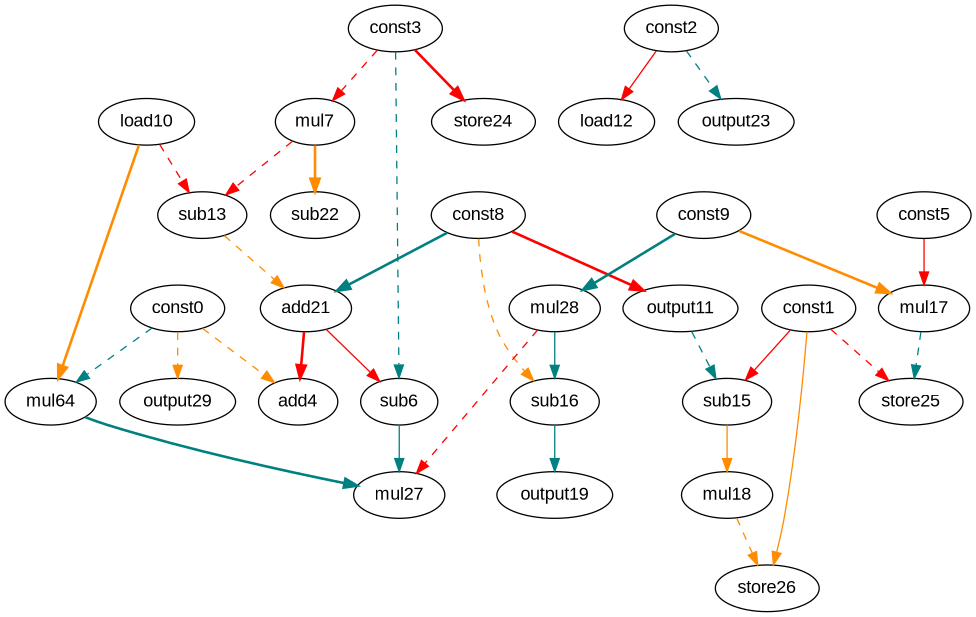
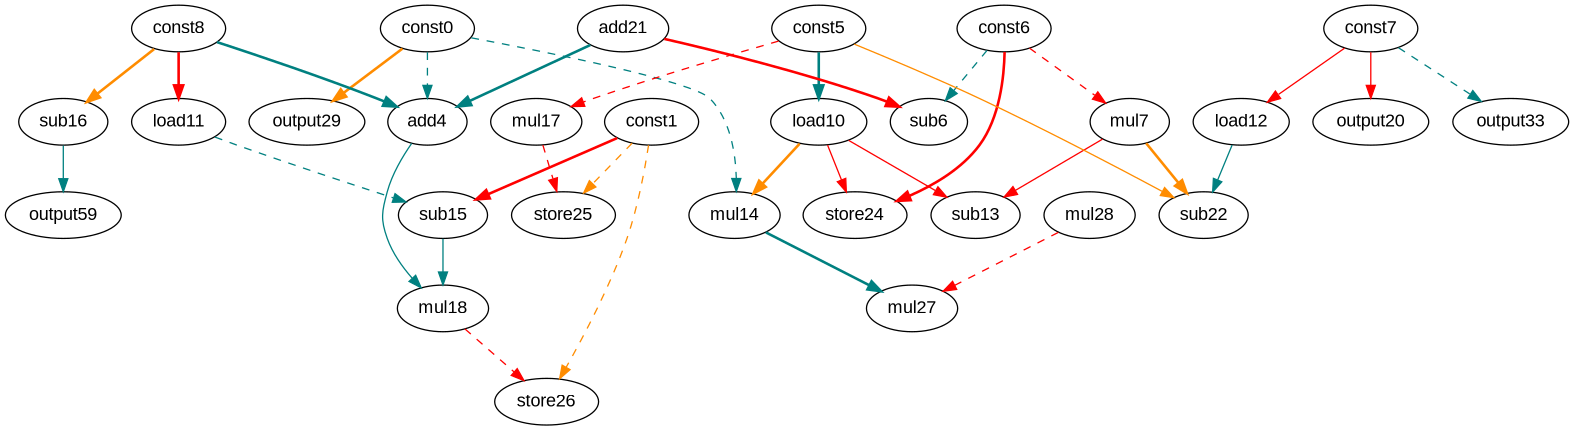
node "const3": label "const3" -> "const6"
node "const2": label "const2" -> "const7"
edge "const5" -> "load10": added
edge "const5" -> "sub22": added
node "output23": label "output23" -> "output33"
node "output20": added
edge "load10" -> "sub13": style dashed -> solid
edge "load10" -> "store24": added
edge "load12" -> "sub22": added
edge "mul7" -> "sub13": style dashed -> solid
edge "add4" -> "mul18": added
node "const9": removed
edge "const8" -> "add21": now "const8" -> "add4"
edge "const5" -> "mul17": style solid -> dashed
edge "sub13" -> "add21": removed
node "output11": label "output11" -> "load11"
edge "const8" -> "sub16": style dashed -> bold
edge "const0" -> "output29": style dashed -> bold
edge "add21" -> "add4": color red -> teal
edge "mul28" -> "sub16": removed
edge "mul17" -> "store25": color teal -> red
edge "const1" -> "sub15": style solid -> bold
edge "const0" -> "add4": color darkorange -> teal
edge "add21" -> "sub6": style solid -> bold
edge "const1" -> "store25": color red -> darkorange
node "mul64": label "mul64" -> "mul14"
edge "sub6" -> "mul27": removed
edge "sub15" -> "mul18": color darkorange -> teal
edge "const1" -> "store26": style solid -> dashed
node "output19": label "output19" -> "output59"
edge "mul18" -> "store26": color darkorange -> red
